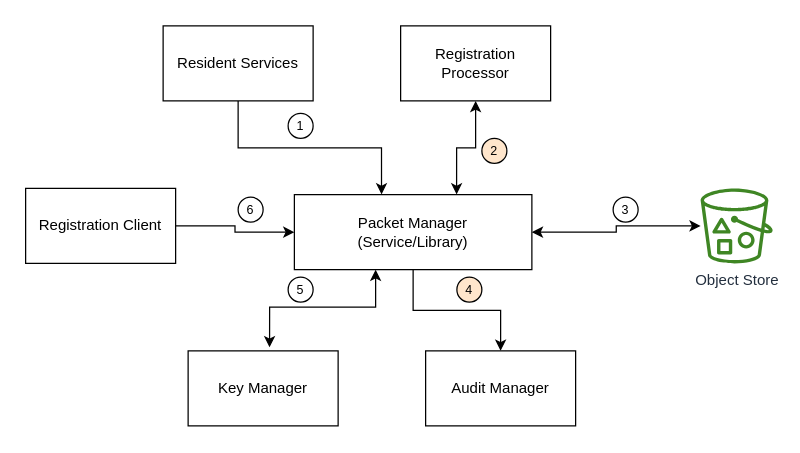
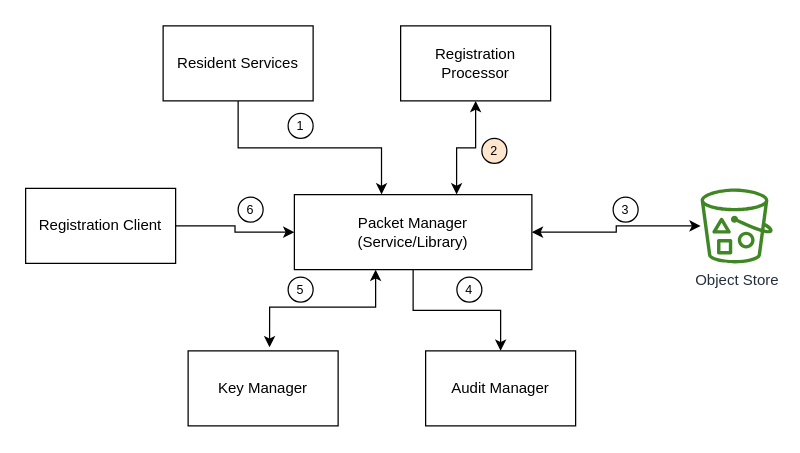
node "4": fillcolor #ffe6cc -> #ffffff
